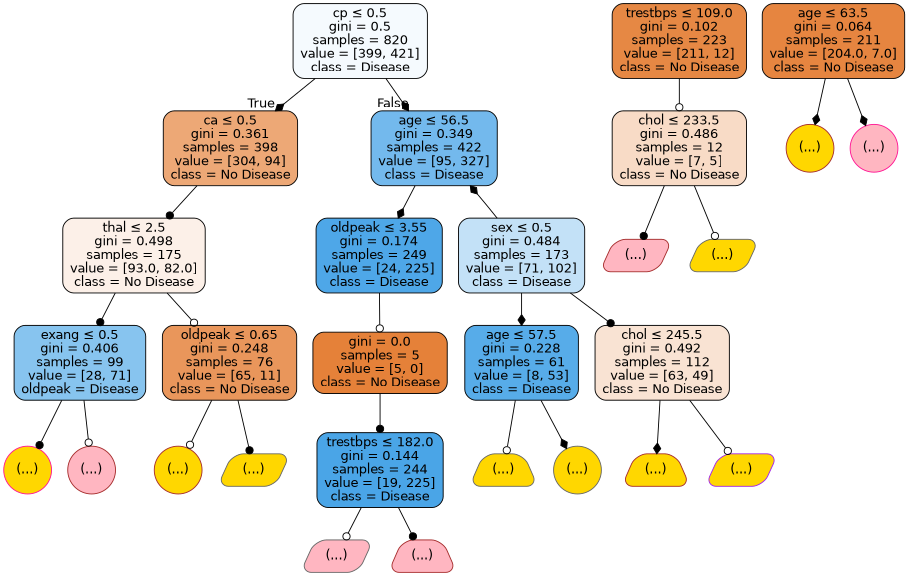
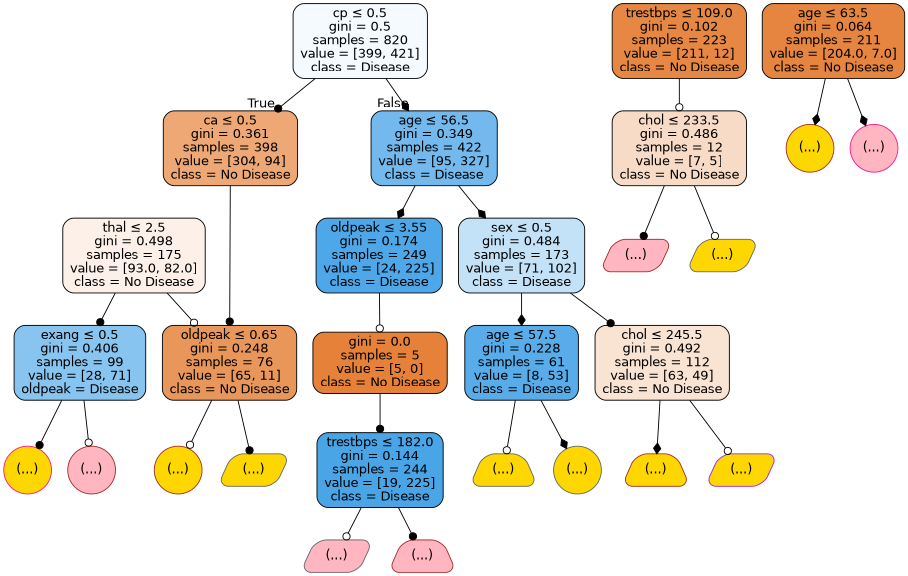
edge "cp ≤ 0.5" -> "ca ≤ 0.5": arrowhead diamond -> dot
edge "ca ≤ 0.5" -> "thal ≤ 2.5": now "ca ≤ 0.5" -> "oldpeak ≤ 0.65"
edge "sex ≤ 0.5" -> "age ≤ 56.5": reversed
